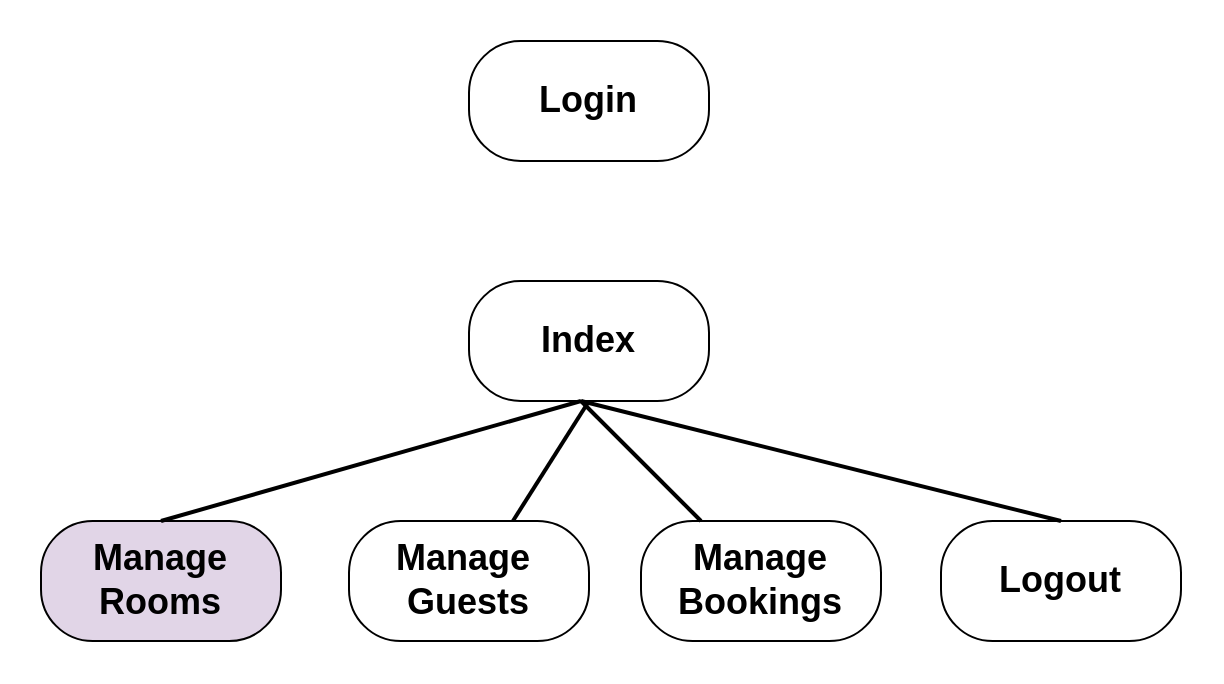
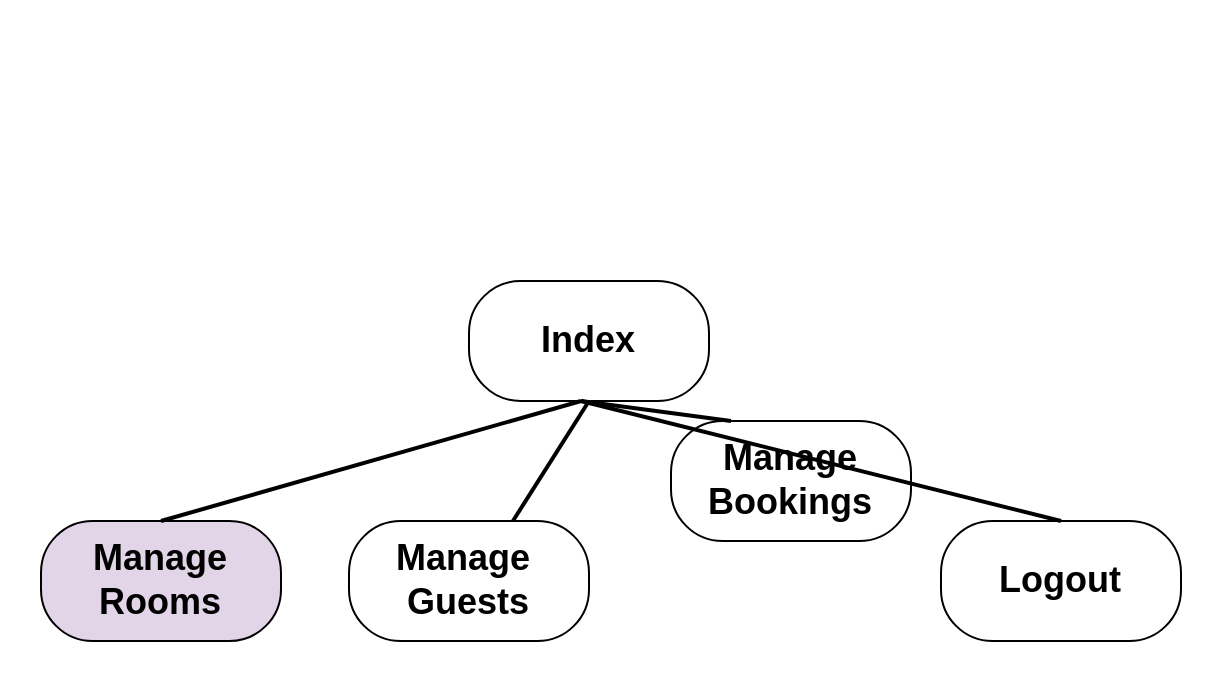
node "Login": removed
node "Manage Bookings": moved (761, 581) -> (791, 481)
